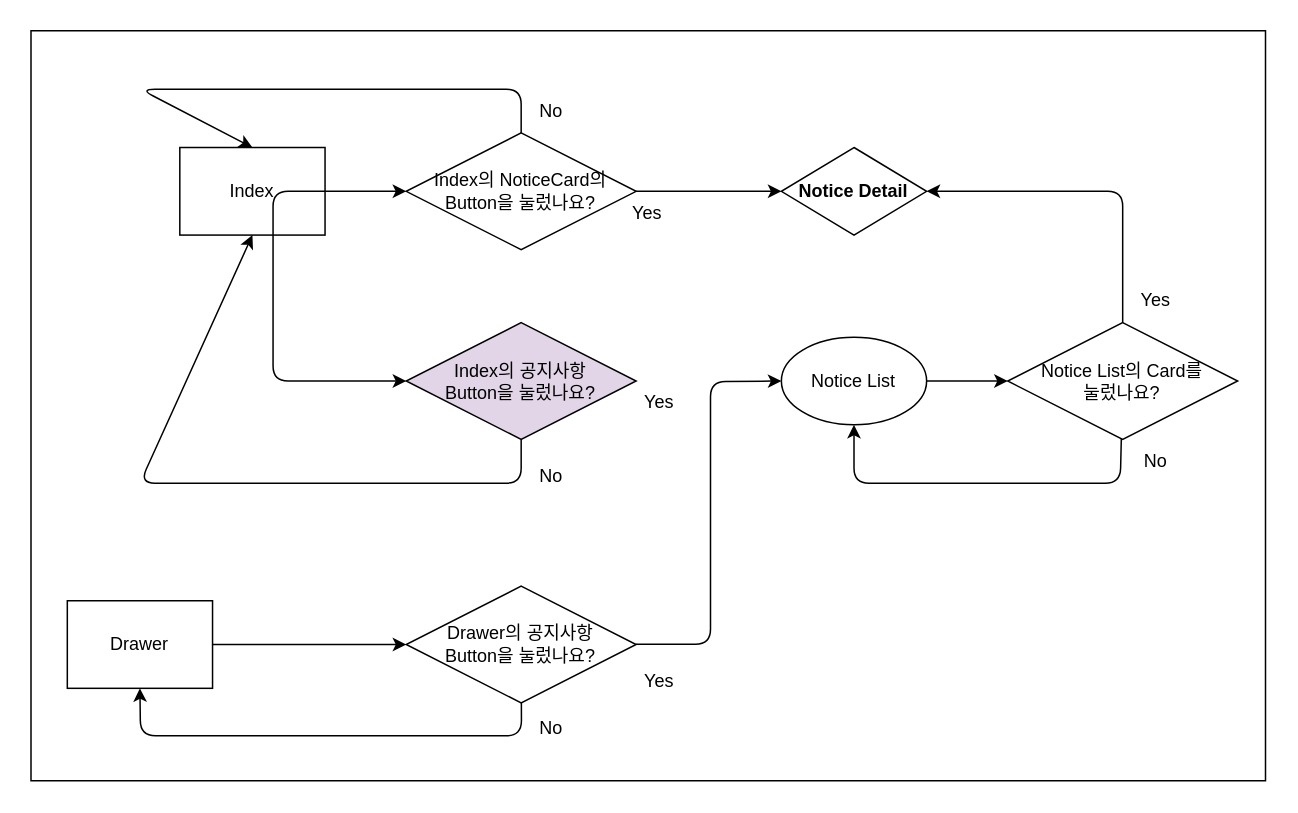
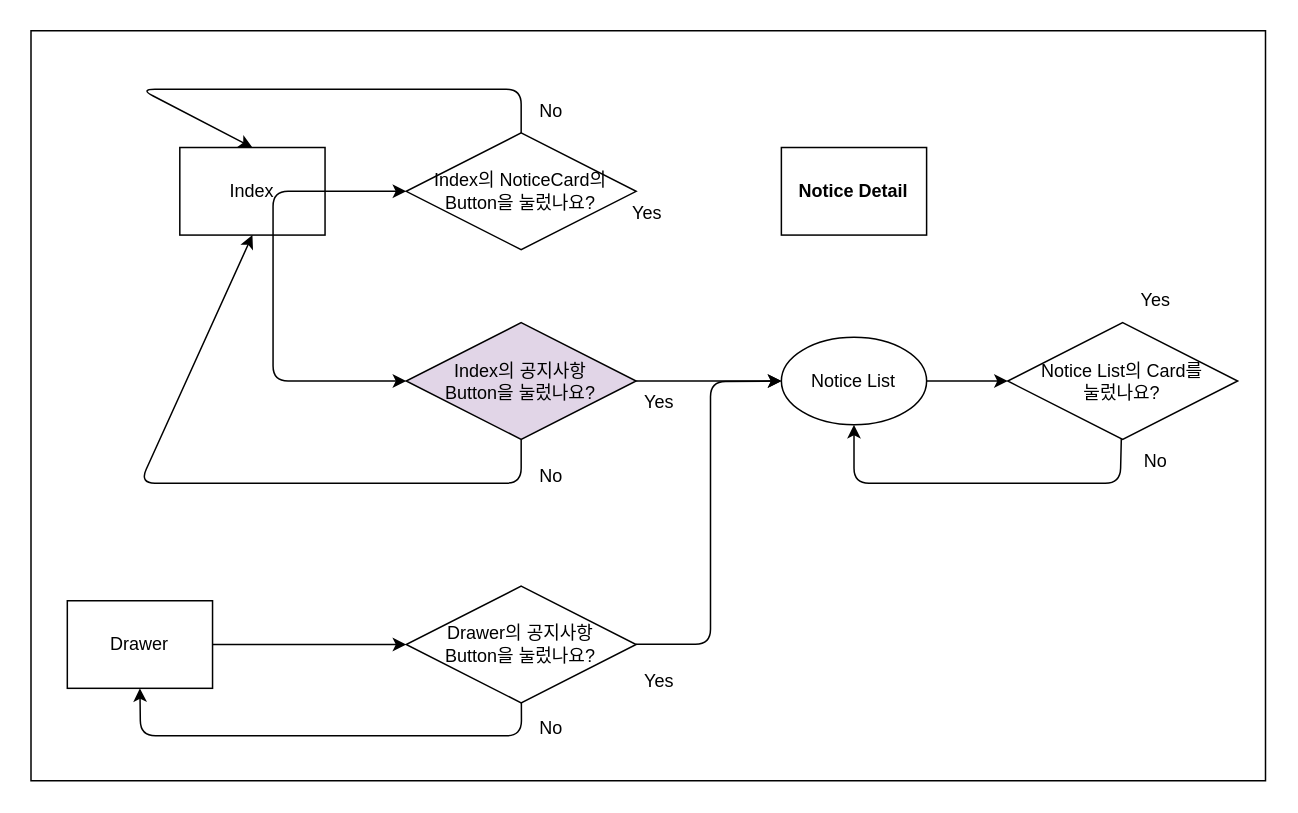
edge "Index의 NoticeCard의 Button을 눌렀나요?" -> "Notice Detail": removed
node "Notice Detail": shape diamond -> rectangle
edge "Notice List의 Card를 눌렀나요?" -> "Notice Detail": removed
edge "Index의 공지사항 Button을 눌렀나요?" -> "Notice List": added
